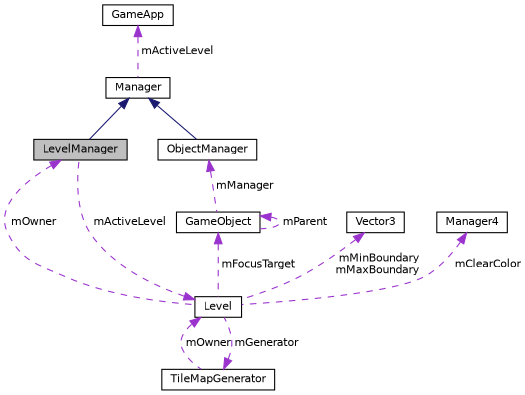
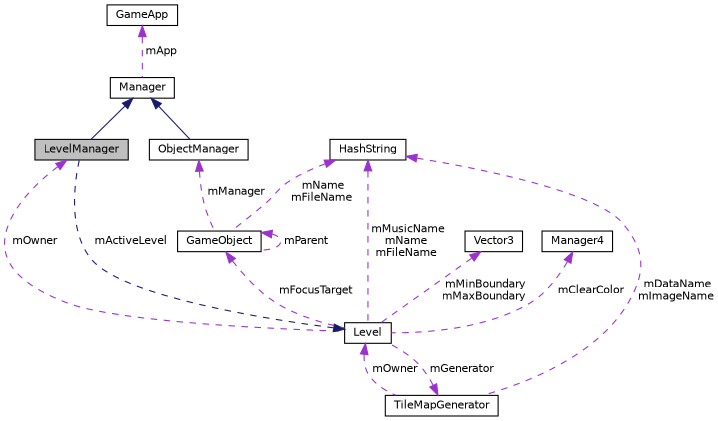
edge "Manager" -> "GameApp": label " mActiveLevel" -> " mApp"
node "HashString": added
edge "LevelManager" -> "Level": color darkorchid3 -> midnightblue
